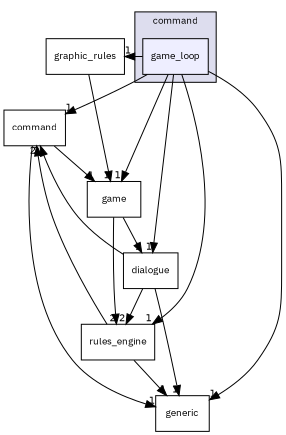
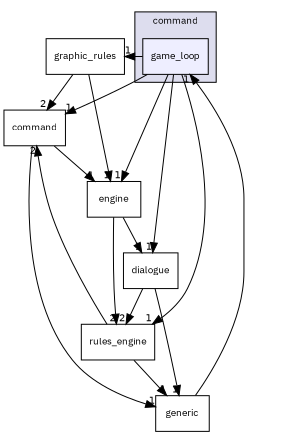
node "game": label "game" -> "engine"
edge "dialogue" -> "command": now "graphic_rules" -> "command"
edge "game_loop" -> "generic": reversed
